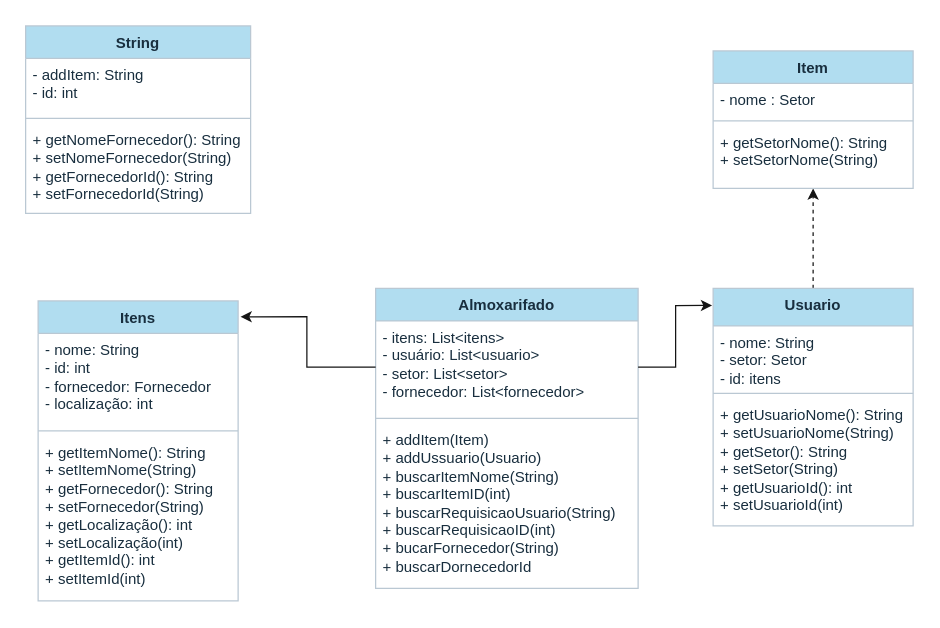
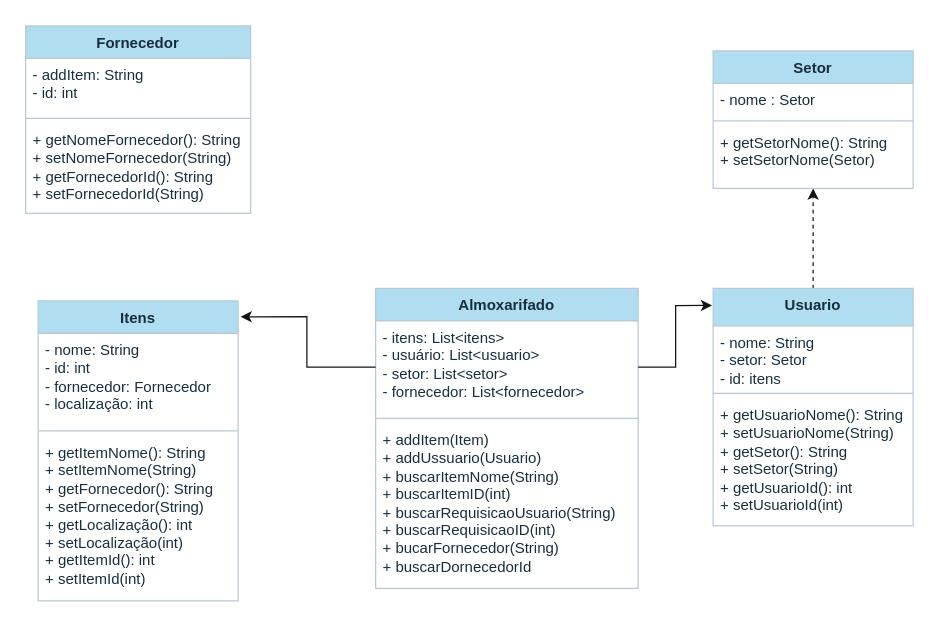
node "String": label "String" -> "Fornecedor"
node "Item": label "Item" -> "Setor"
node "+ getSetorNome(): String+ setSetorNome(String)": label "+ getSetorNome(): String+ setSetorNome(String)" -> "+ getSetorNome(): String+ setSetorNome(Setor)"
